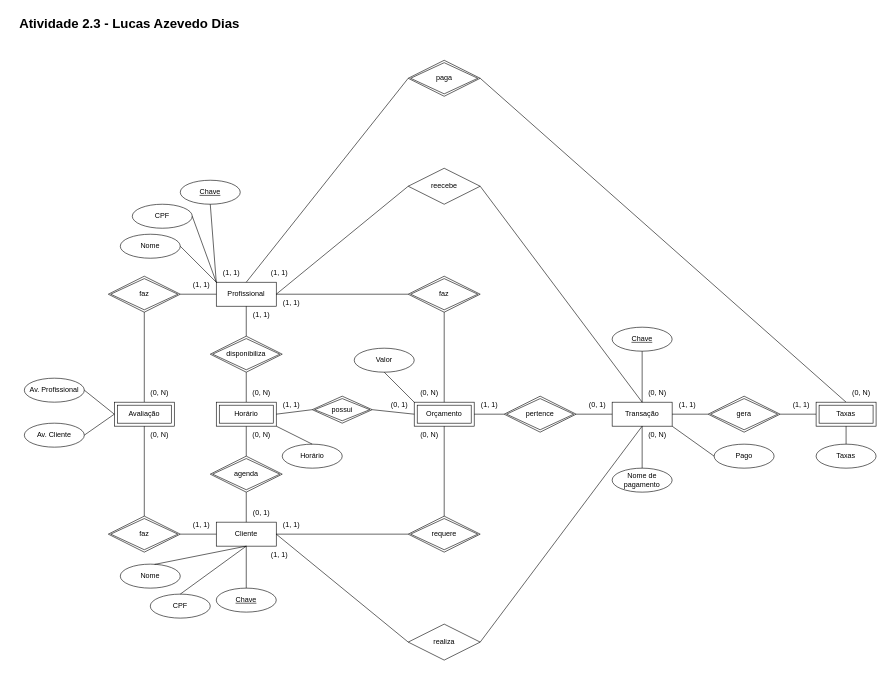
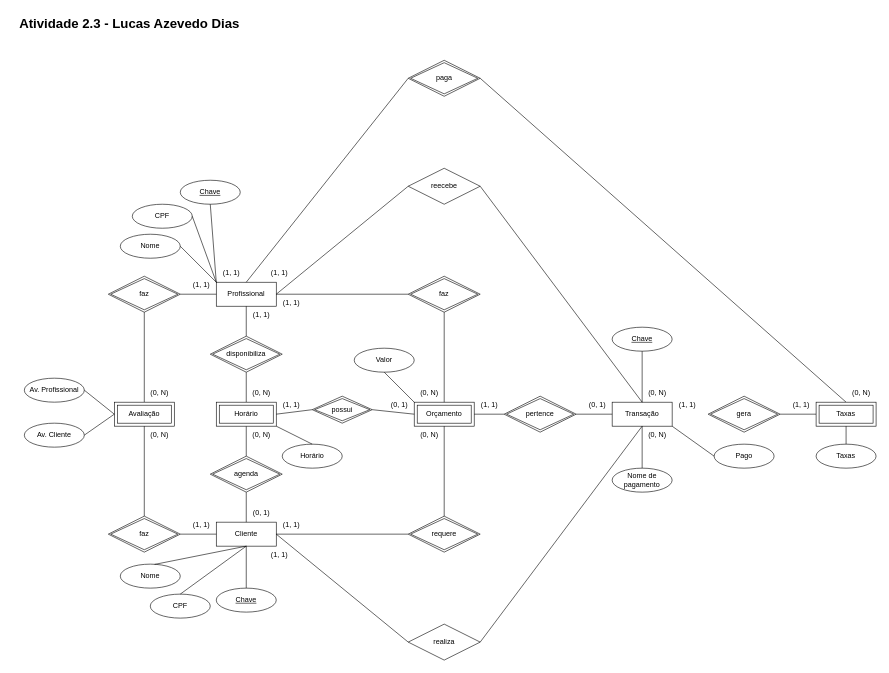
edge "Transação" -- "gera": removed
